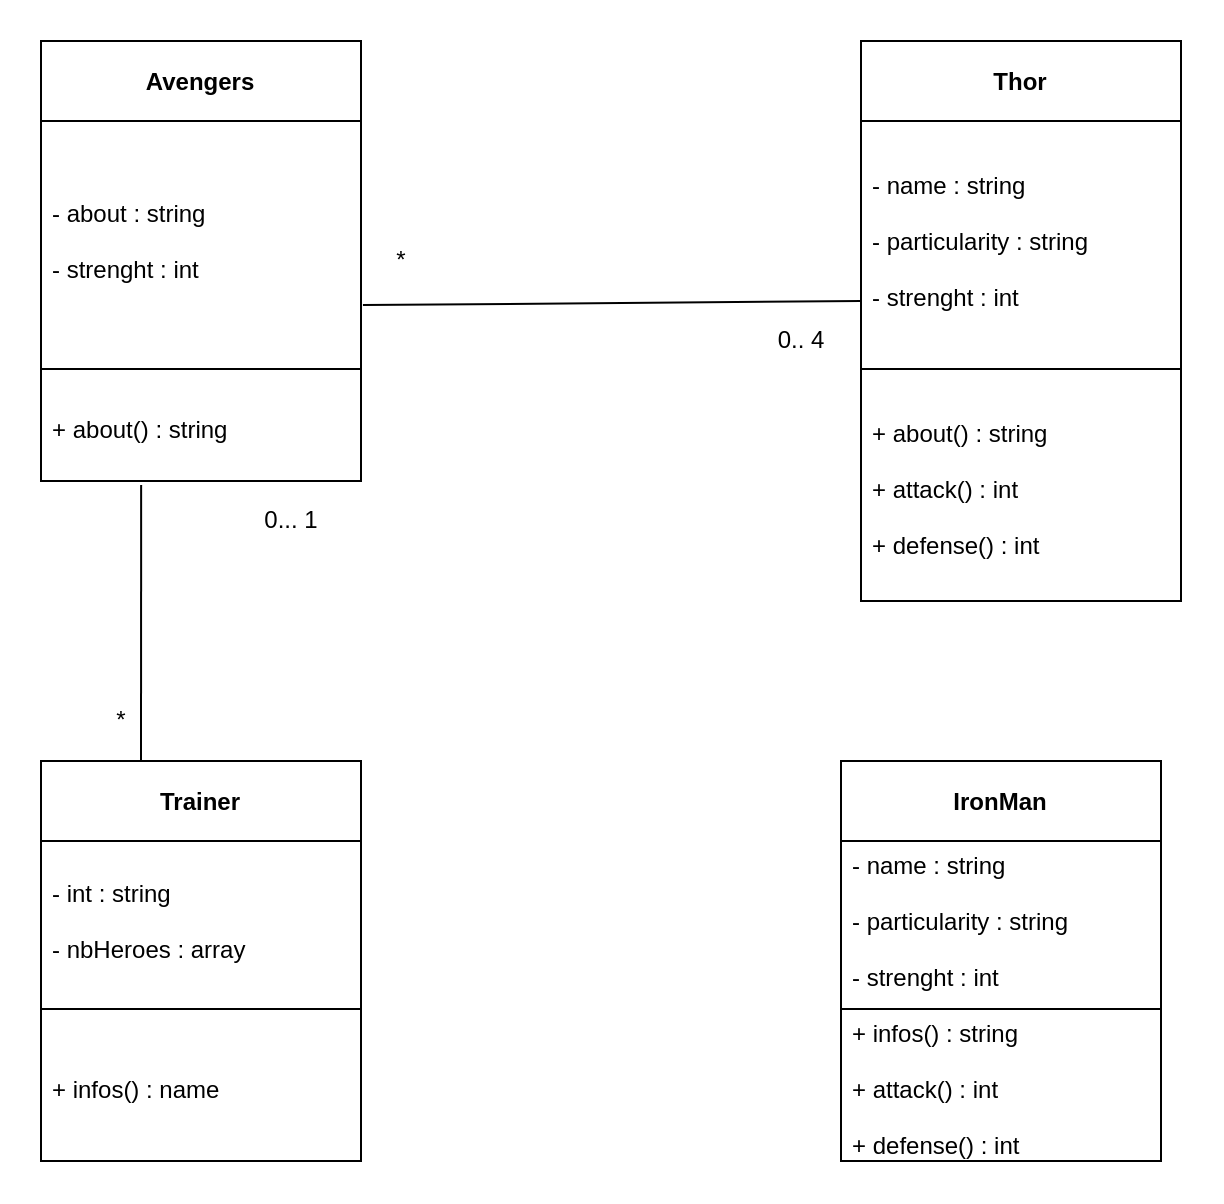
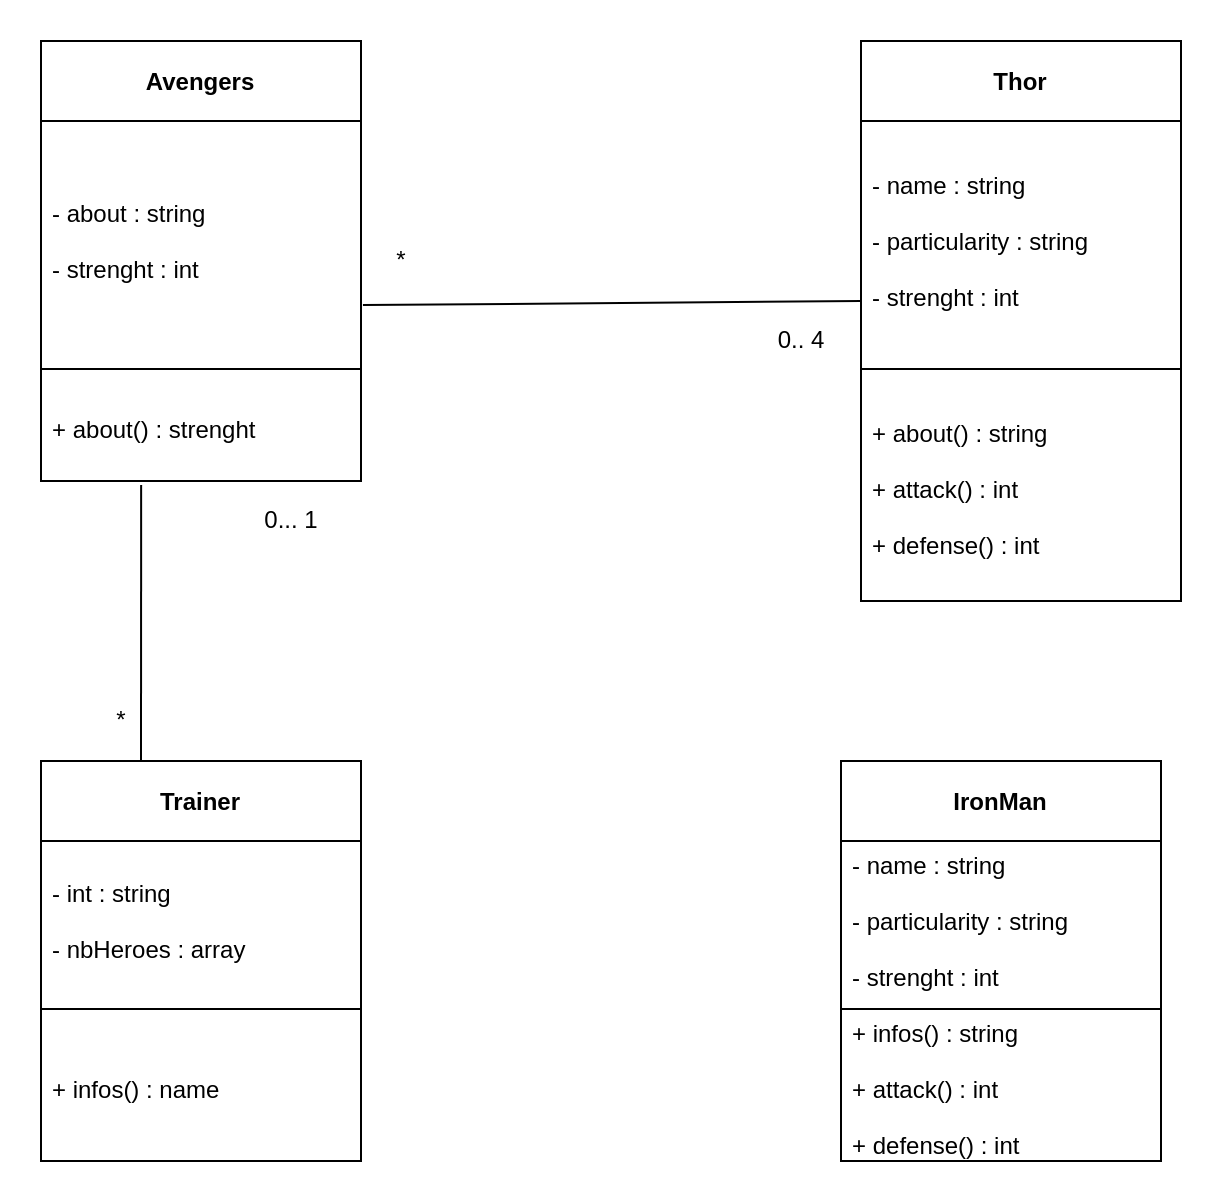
node "+ about() : string": label "+ about() : string" -> "+ about() : strenght"
